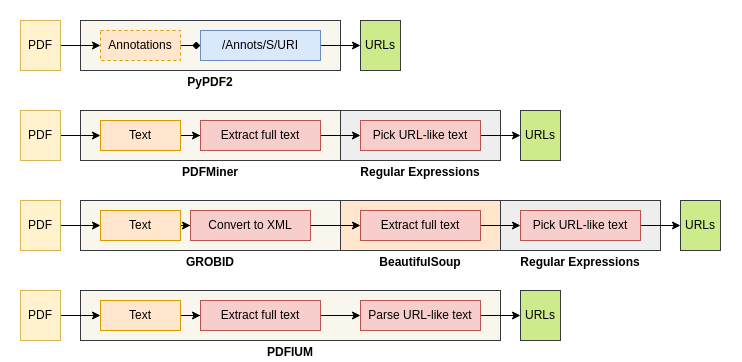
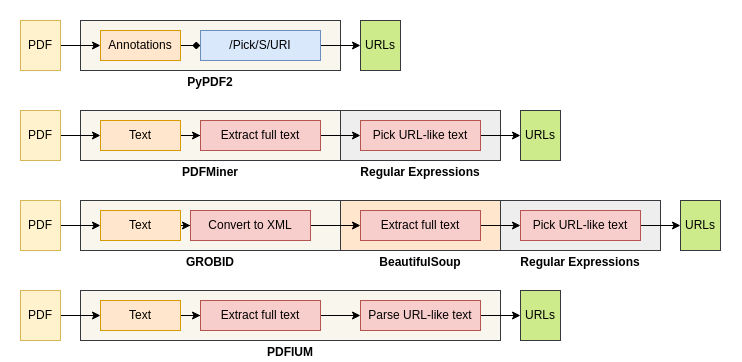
node "Annotations": style dashed -> solid
node "/Annots/S/URI": label "/Annots/S/URI" -> "/Pick/S/URI"
